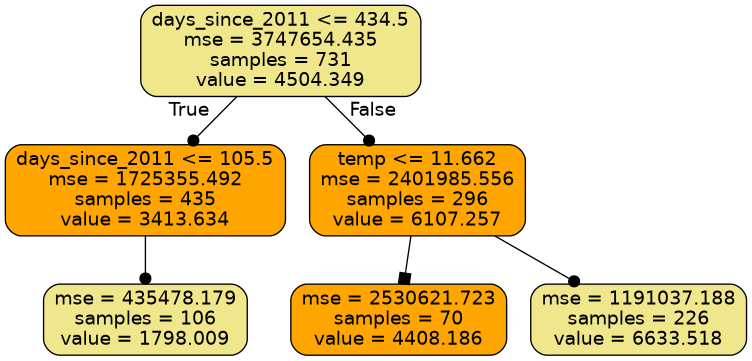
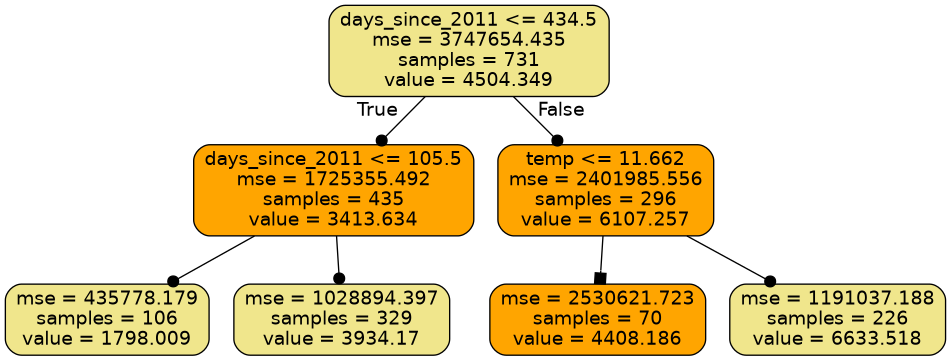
node "mse = 435478.179 samples = 106 value = 1798.009": label "mse = 435478.179 samples = 106 value = 1798.009" -> "mse = 435778.179 samples = 106 value = 1798.009"
node "mse = 1028894.397 samples = 329 value = 3934.17": added
